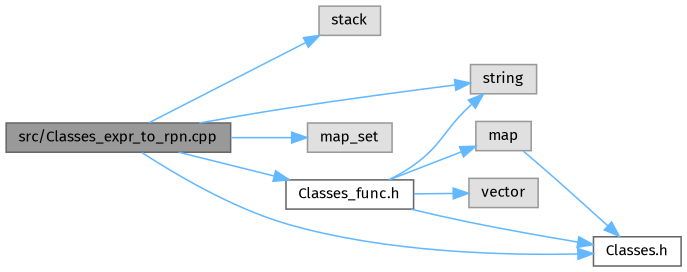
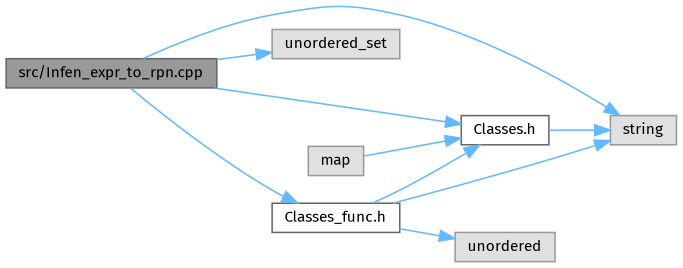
node "stack": removed
edge "Classes.h" -> "string": added
node "src/Classes_expr_to_rpn.cpp": label "src/Classes_expr_to_rpn.cpp" -> "src/Infen_expr_to_rpn.cpp"
node "map_set": label "map_set" -> "unordered_set"
edge "Classes_func.h" -> "map": removed
node "vector": label "vector" -> "unordered"
